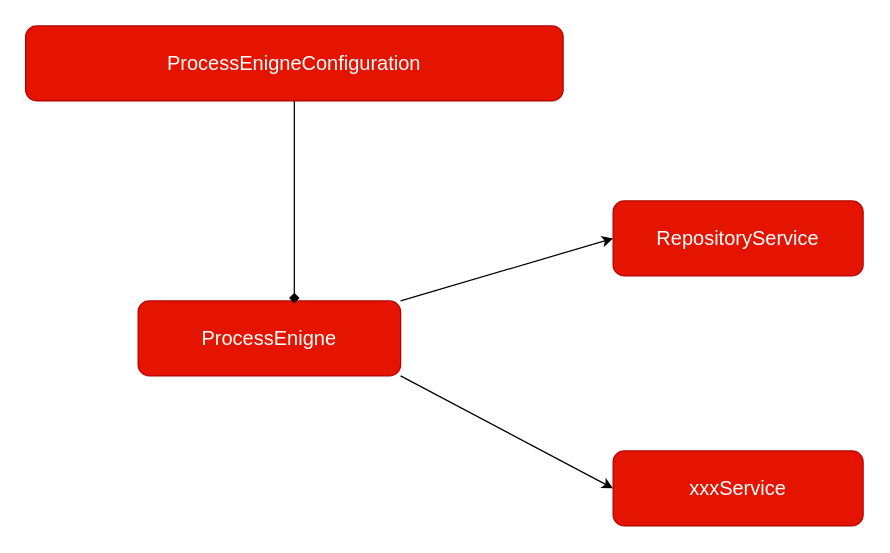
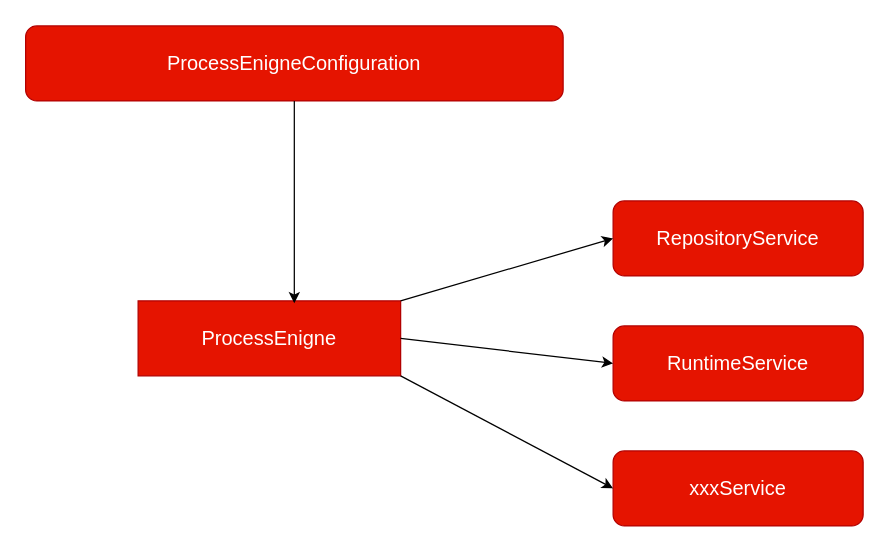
edge "ProcessEnigneConfiguration" -> "ProcessEnigne": arrowhead diamond -> classic
node "ProcessEnigne": shape rounded rectangle -> rectangle
edge "ProcessEnigne" -> "RuntimeService": added
node "RuntimeService": added
